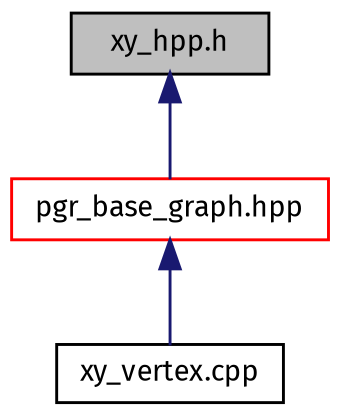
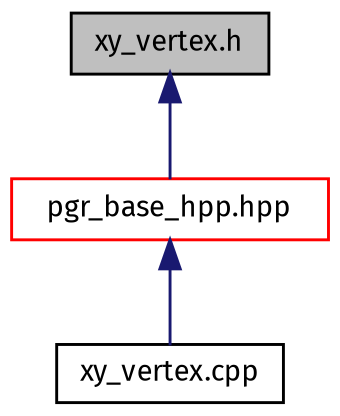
node "xy_hpp.h": label "xy_hpp.h" -> "xy_vertex.h"
node "pgr_base_graph.hpp": label "pgr_base_graph.hpp" -> "pgr_base_hpp.hpp"
